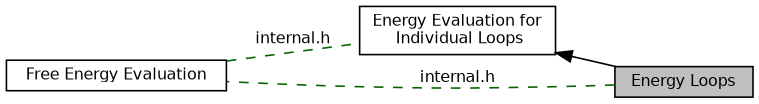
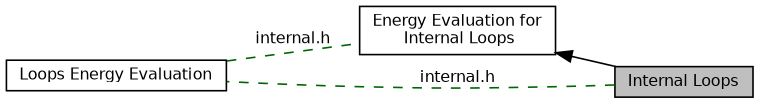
node "Energy Evaluation for Individual Loops": label "Energy Evaluation for Individual Loops" -> "Energy Evaluation for Internal Loops"
node "Free Energy Evaluation": label "Free Energy Evaluation" -> "Loops Energy Evaluation"
node "Energy Loops": label "Energy Loops" -> "Internal Loops"
